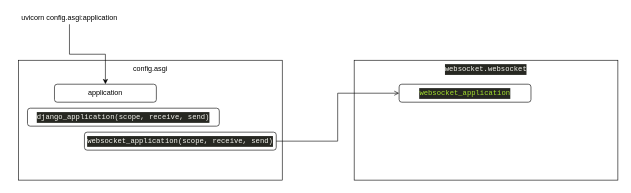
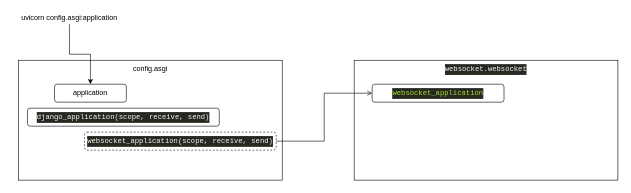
node "application": size 102x18 -> 72x18
node "websocket_application": moved (465, 93) -> (438, 93)
node "websocket_application(scope, receive, send)": style solid -> dashed
